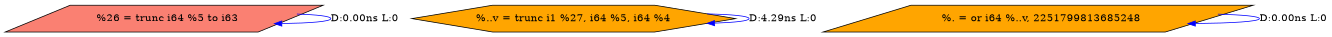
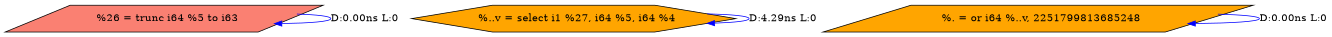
node "%..v = trunc i1 %27, i64 %5, i64 %4": label "%..v = trunc i1 %27, i64 %5, i64 %4" -> "%..v = select i1 %27, i64 %5, i64 %4"
